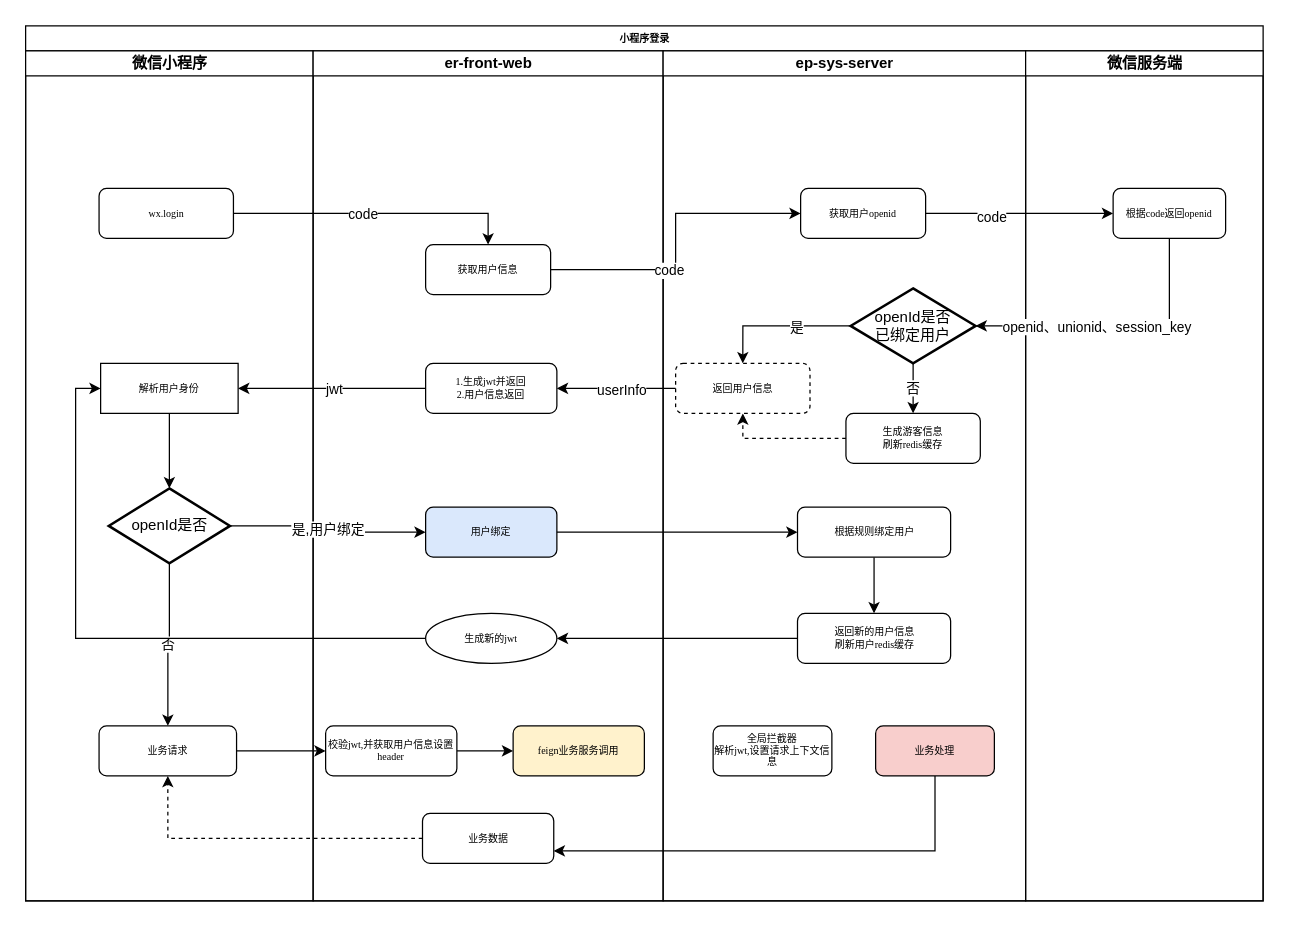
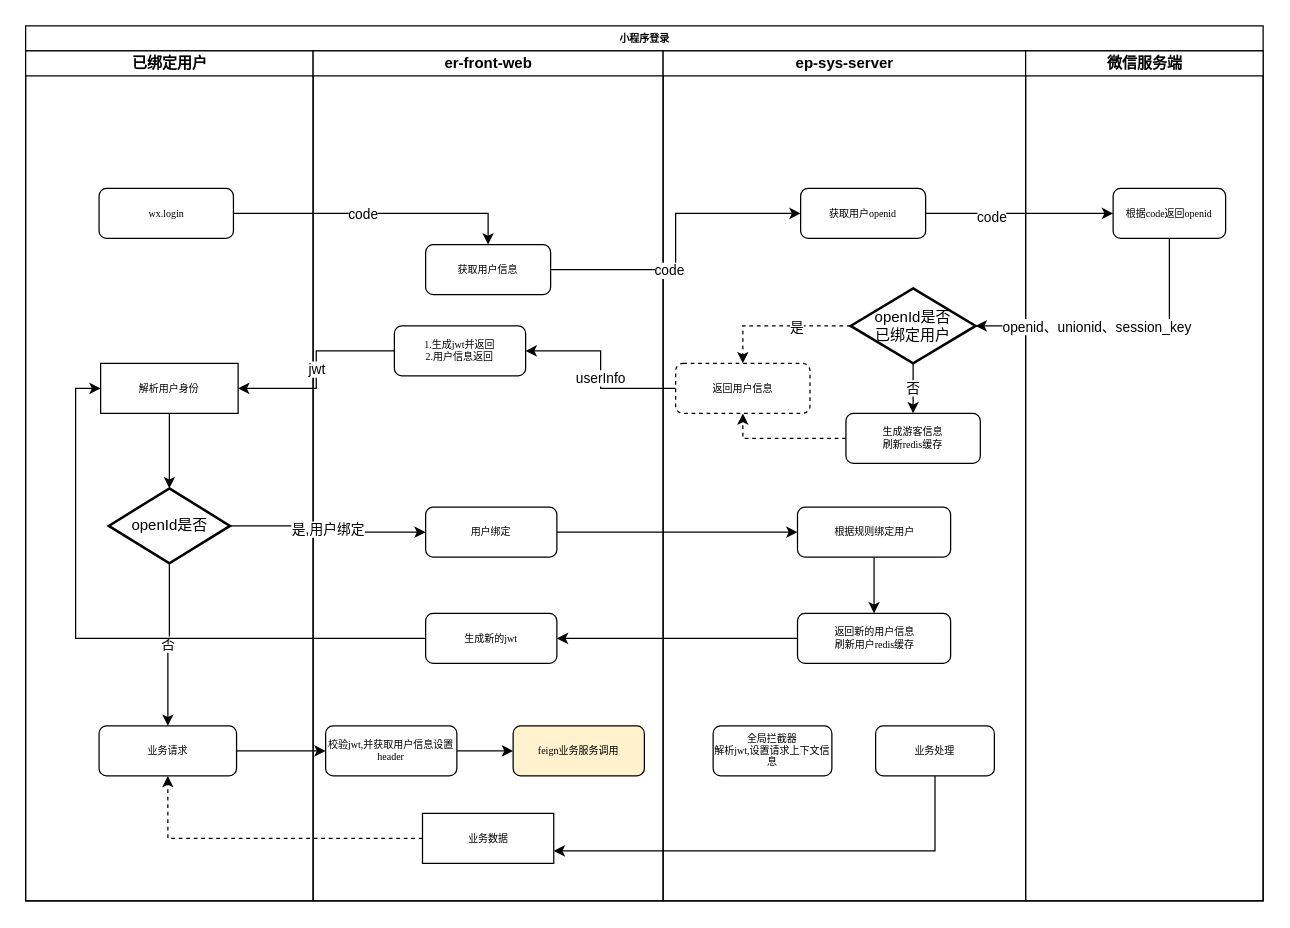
node "微信小程序": label "微信小程序" -> "已绑定用户"
edge "openId是否 已绑定用户" -> "返回用户信息": style solid -> dashed
node "1.生成jwt并返回 2.用户信息返回": moved (491, 388) -> (460, 351)
node "用户绑定": fillcolor #dae8fc -> #ffffff
node "生成新的jwt": shape ellipse -> rounded rectangle
node "业务处理": fillcolor #f8cecc -> #ffffff
node "业务数据": shape rounded rectangle -> rectangle
